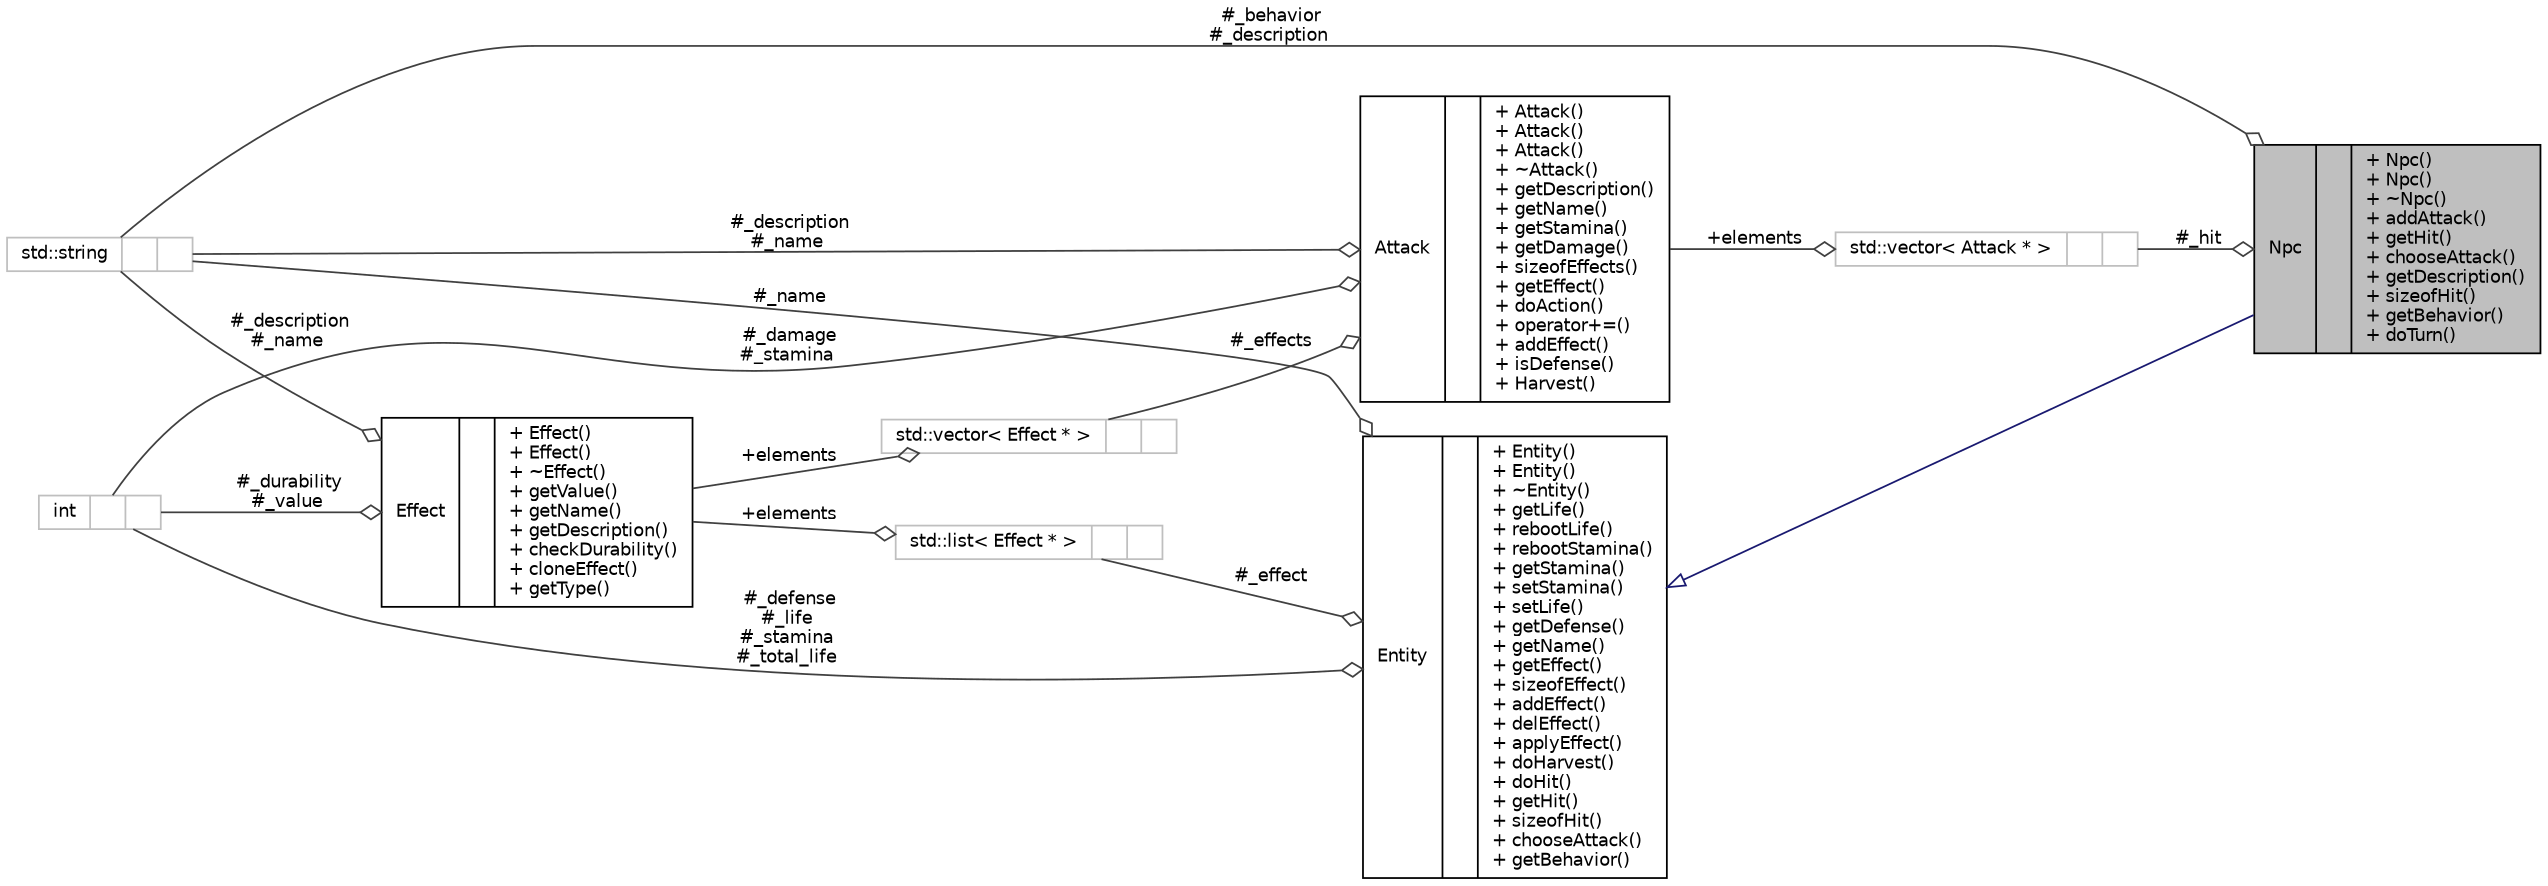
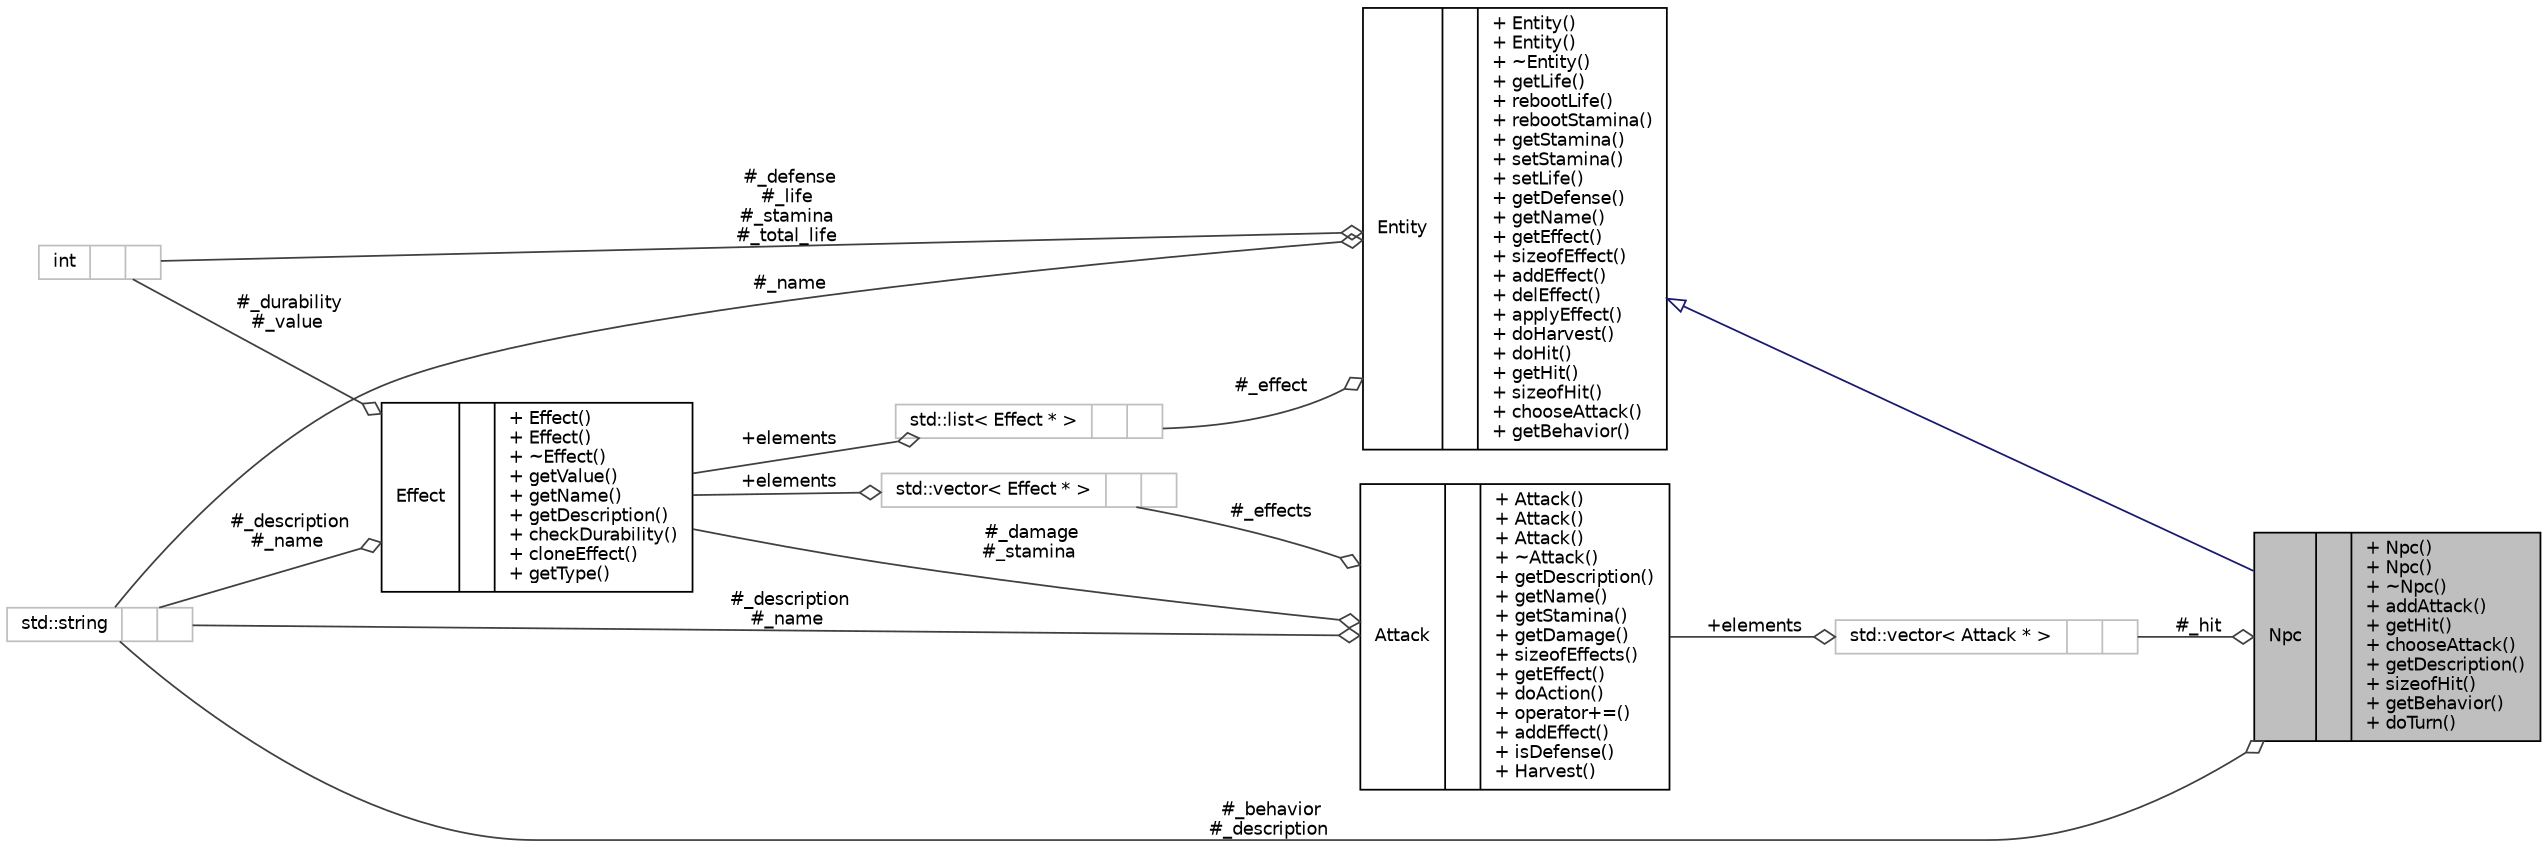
edge "int" -> "Attack": now "Effect" -> "Attack"
